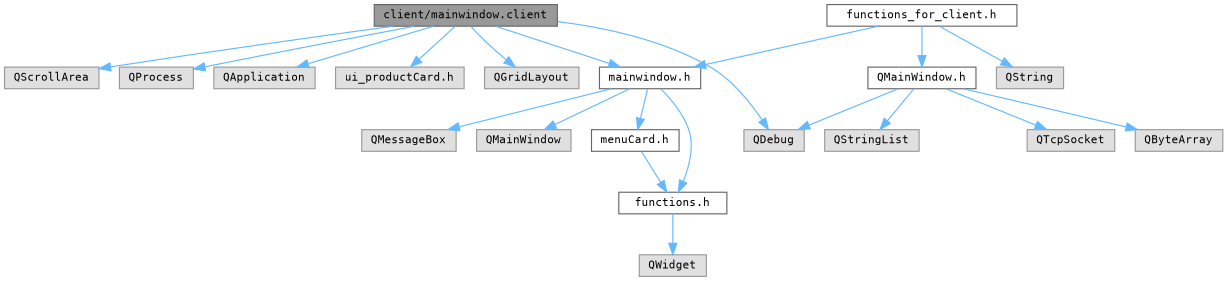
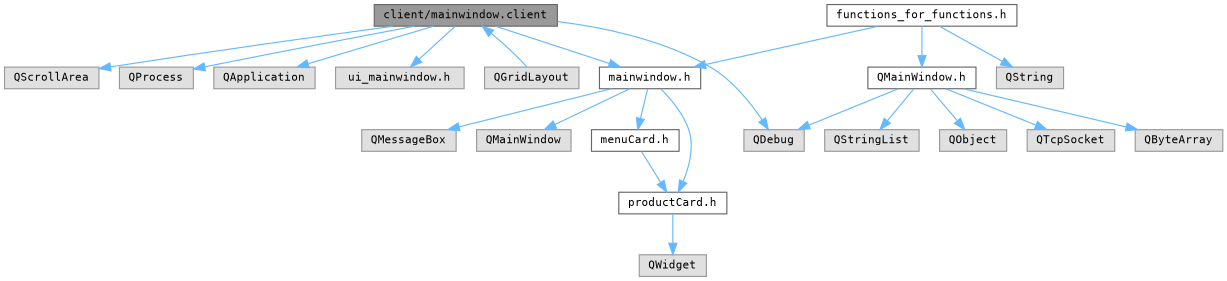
node "functions_for_client.h": label "functions_for_client.h" -> "functions_for_functions.h"
edge "client/mainwindow.client" -> "QGridLayout": reversed
node "ui_productCard.h": label "ui_productCard.h" -> "ui_mainwindow.h"
node "QObject": added
node "functions.h": label "functions.h" -> "productCard.h"
